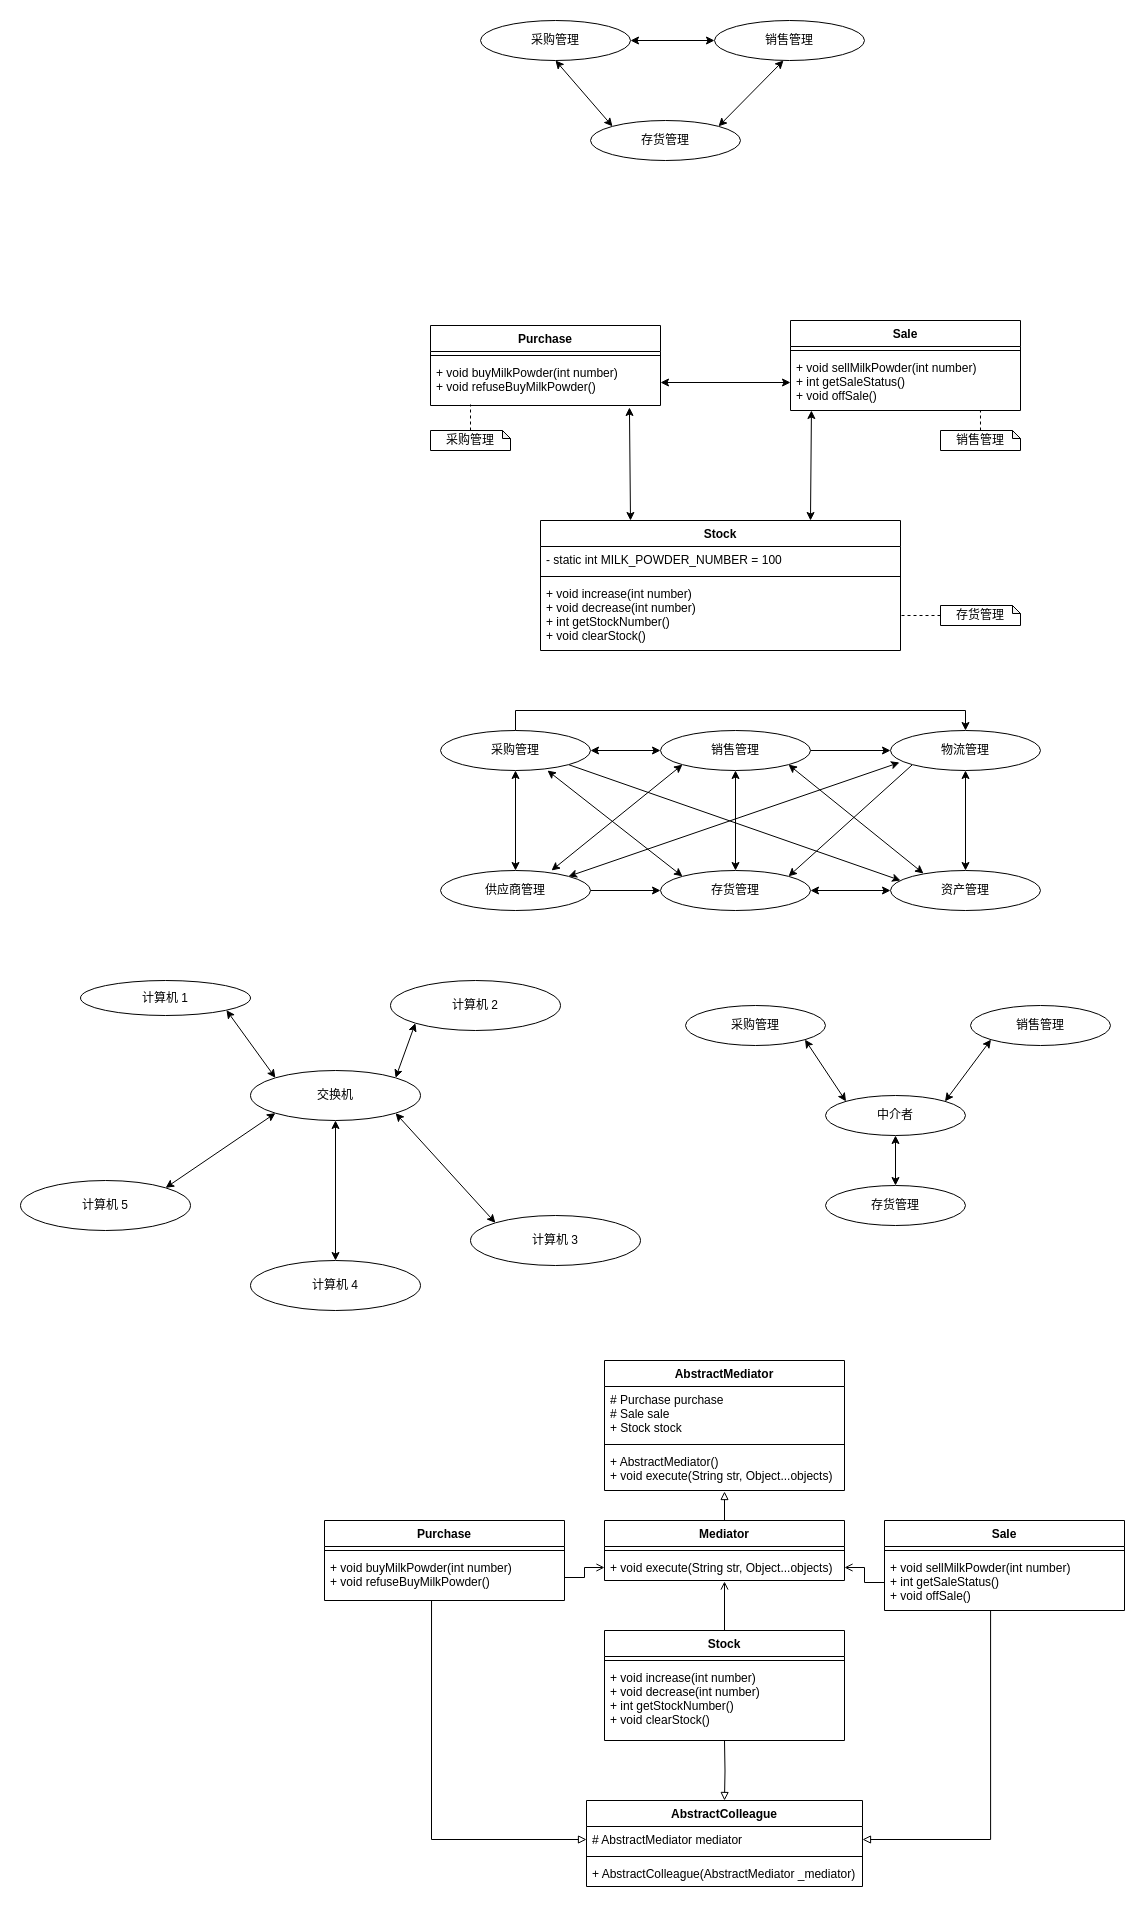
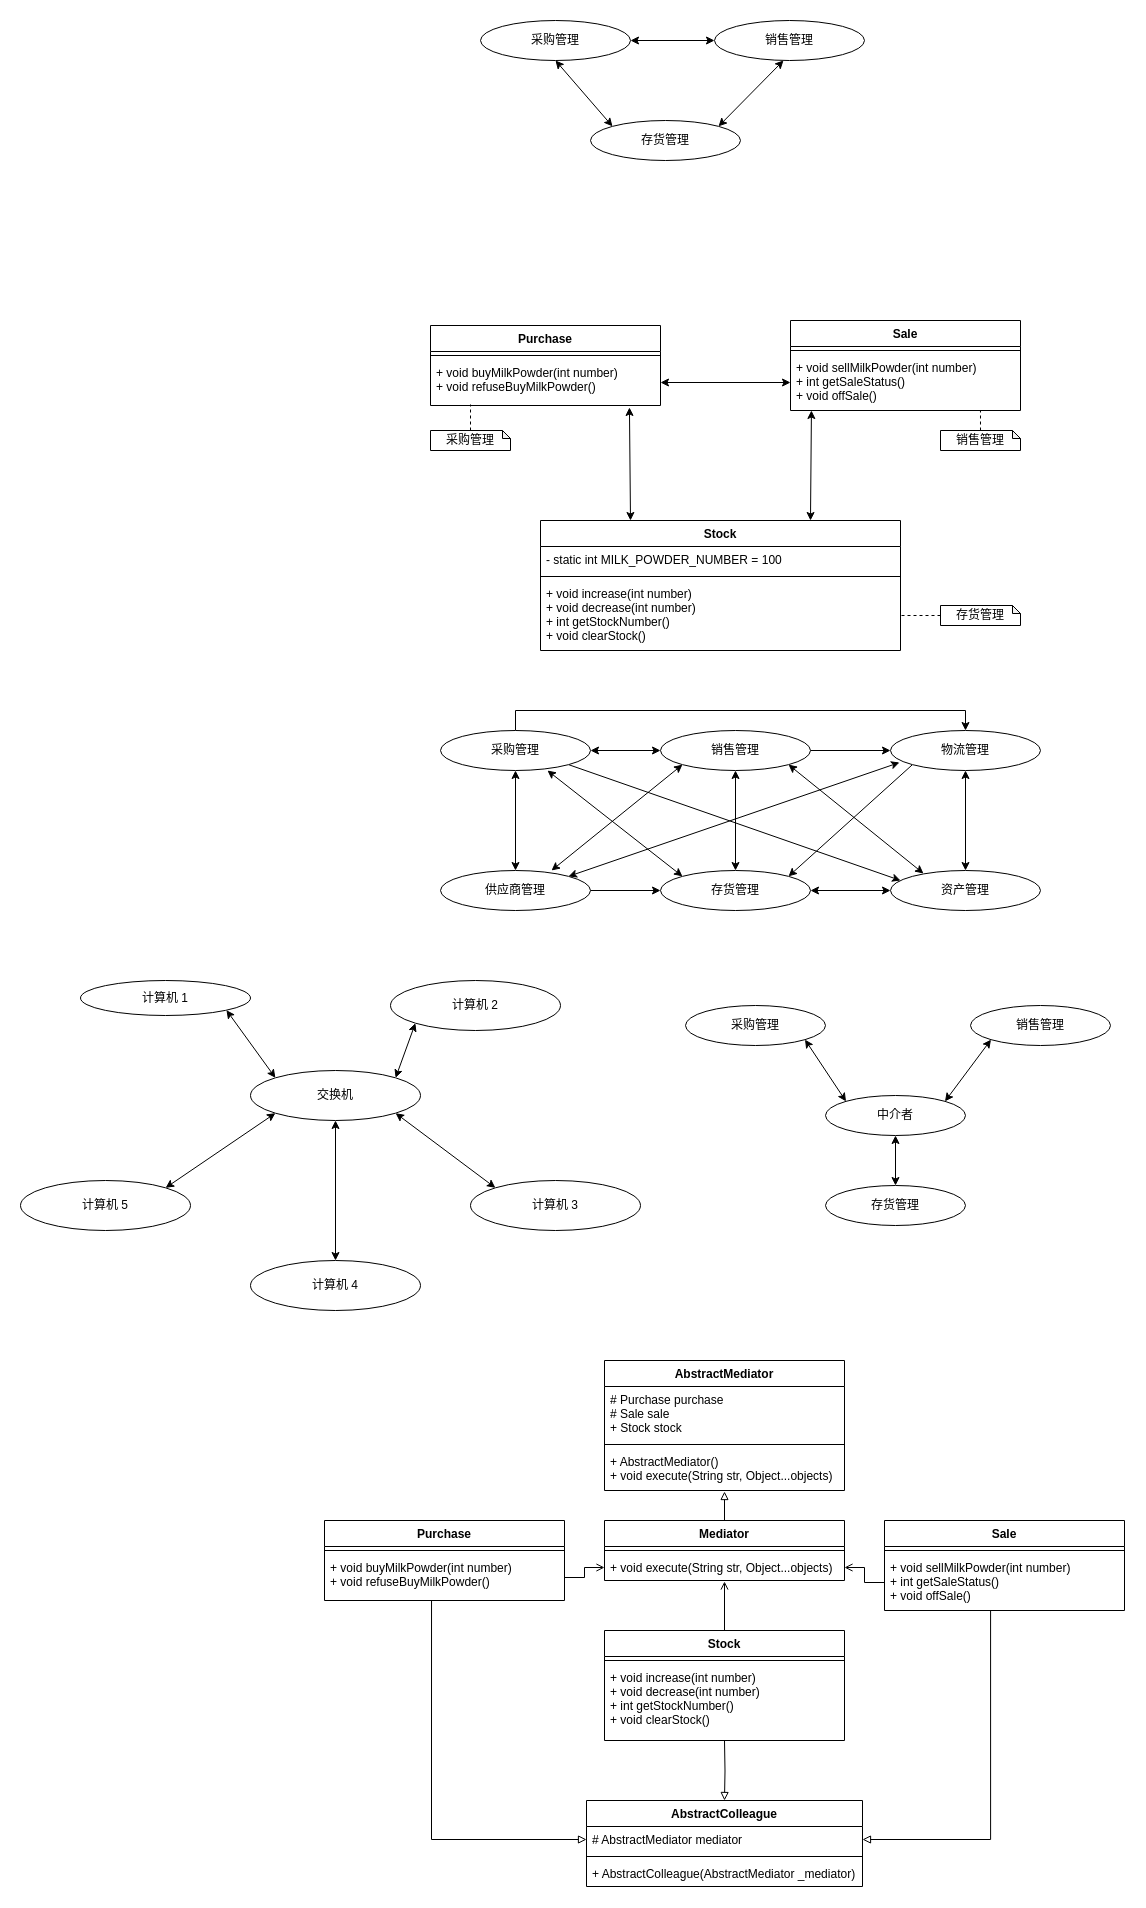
node "计算机 3": moved (556, 1241) -> (556, 1206)
